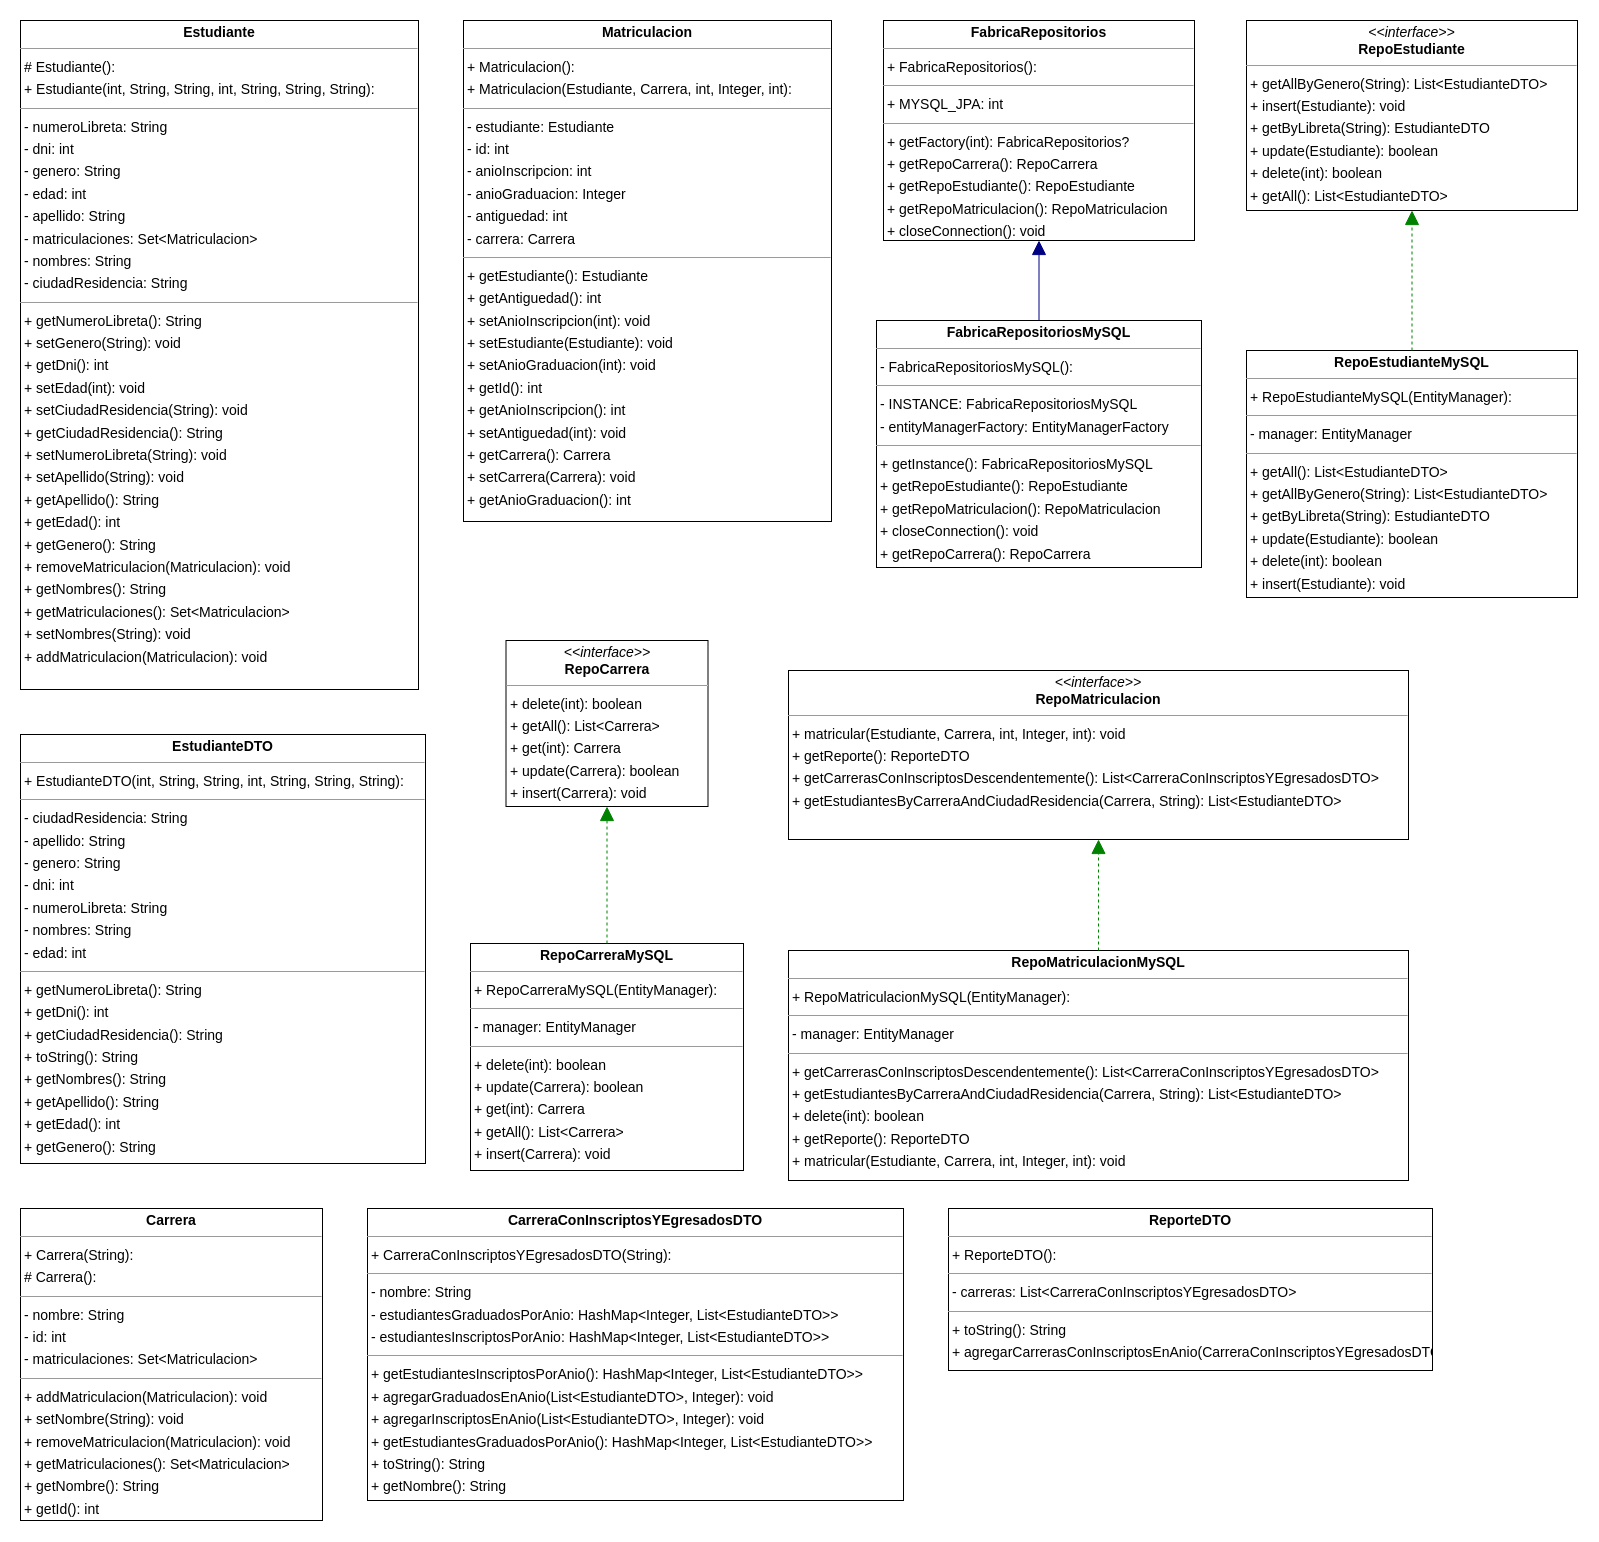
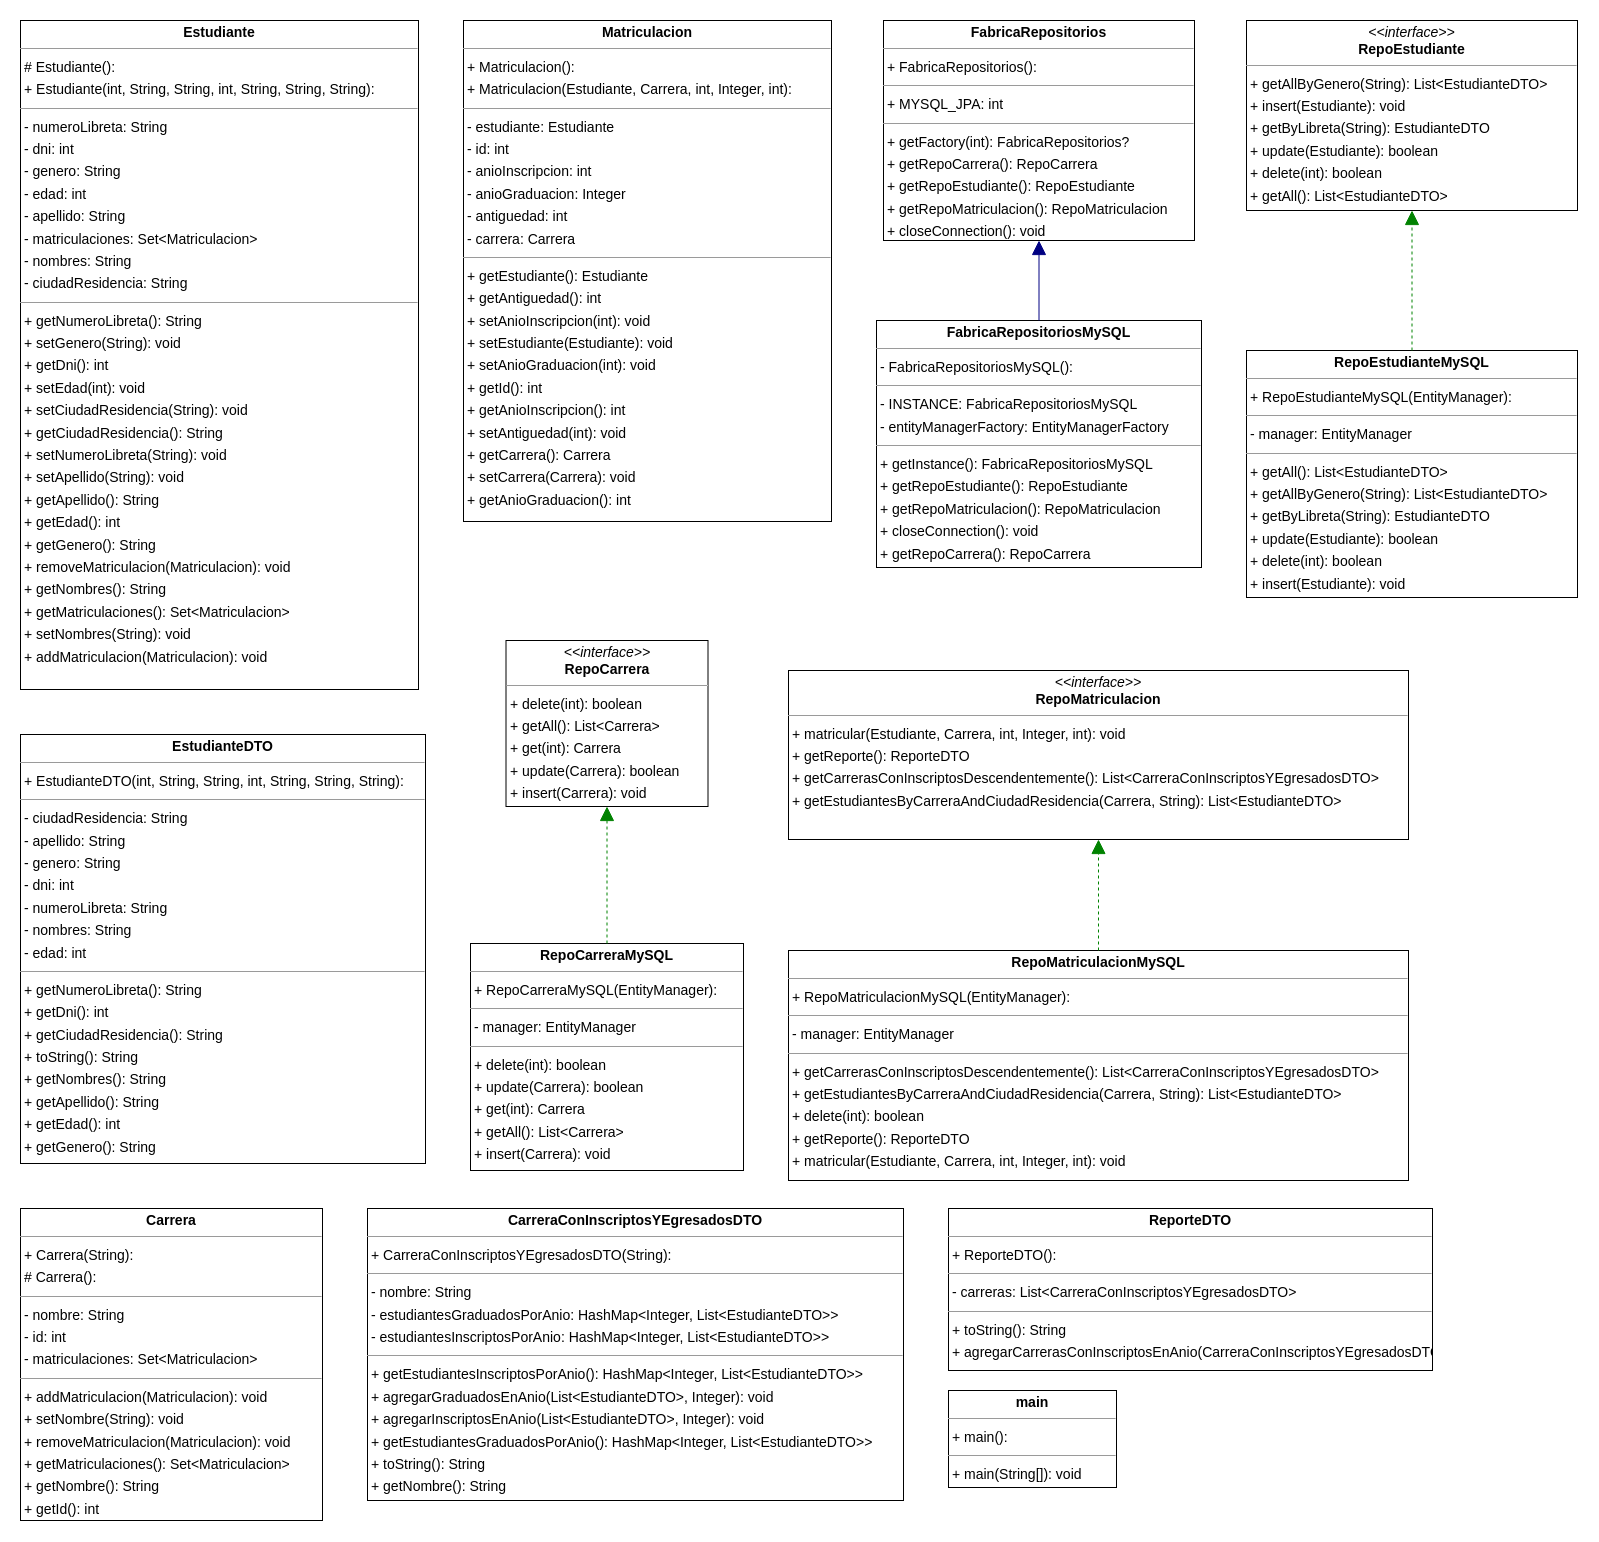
node "main + main(): + main(String[]): void": added
